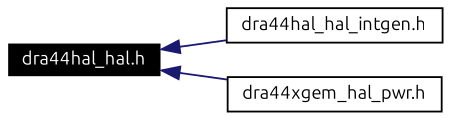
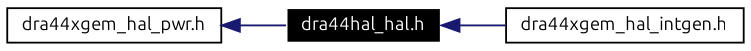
node "dra44hal_hal_intgen.h": label "dra44hal_hal_intgen.h" -> "dra44xgem_hal_intgen.h"
edge "dra44xgem_hal_pwr.h" -> "dra44hal_hal.h": reversed
